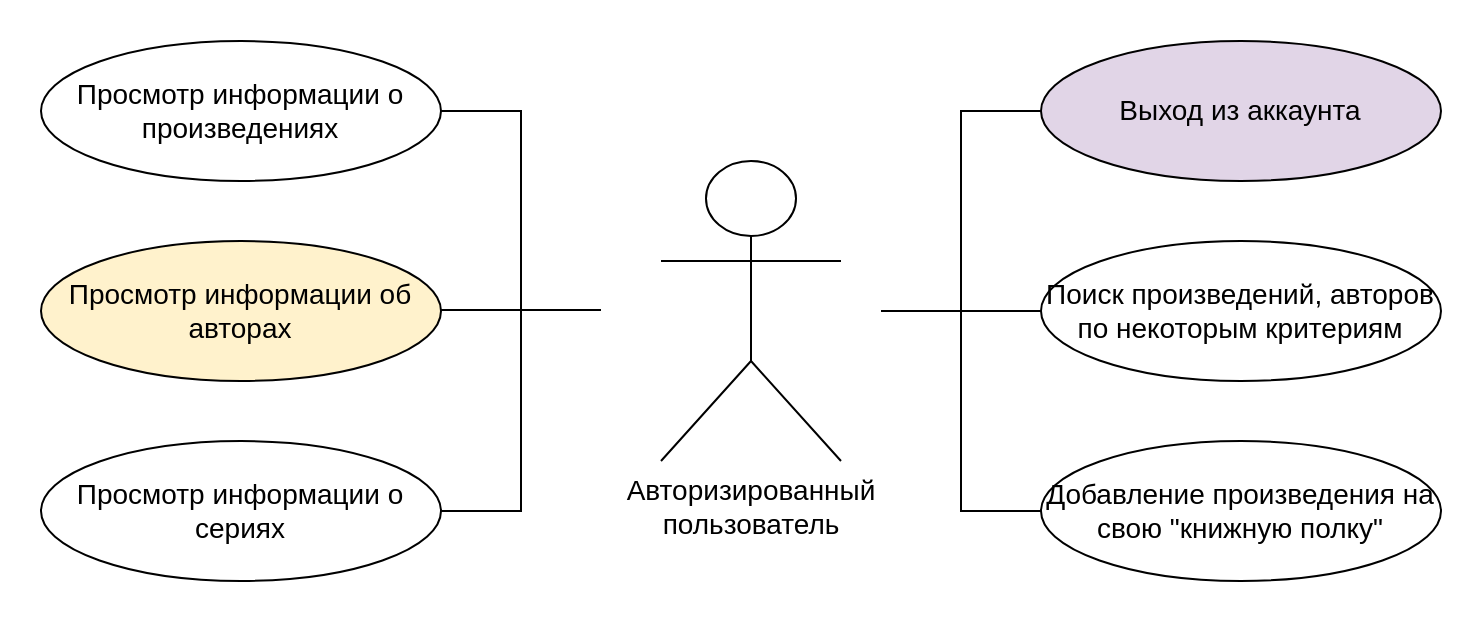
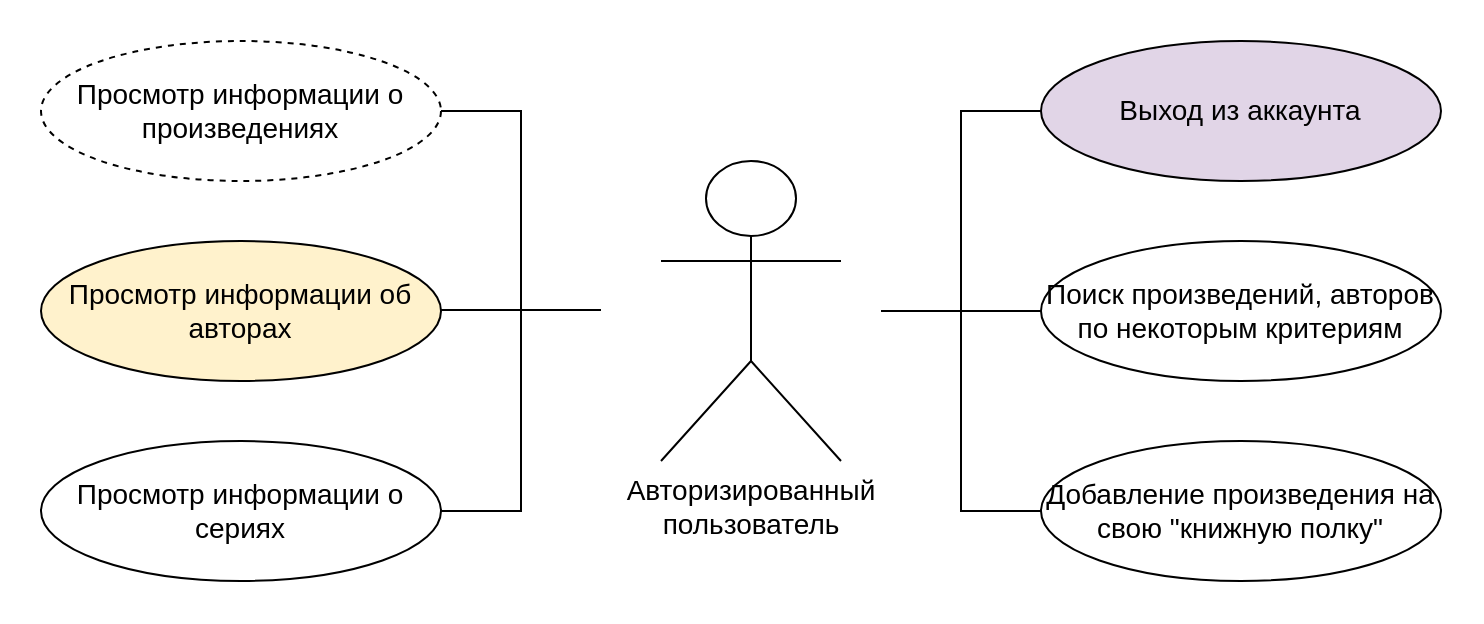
node "Просмотр информации о произведениях": style solid -> dashed
